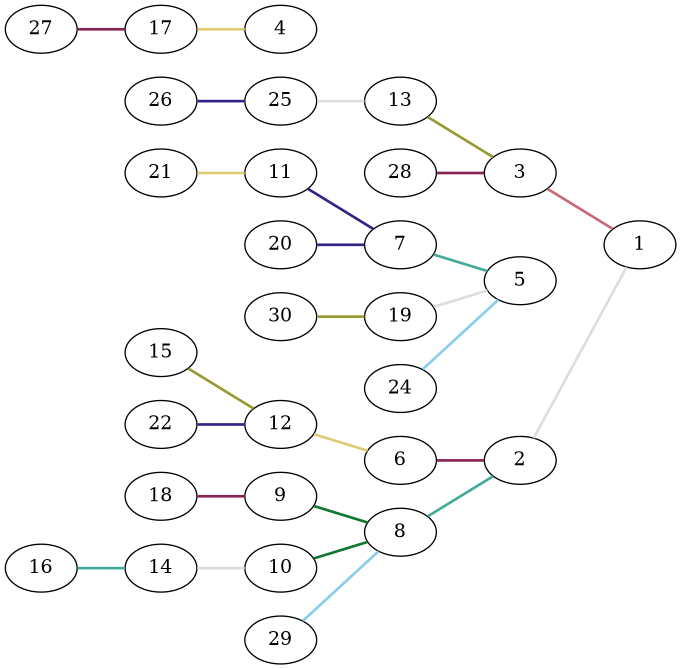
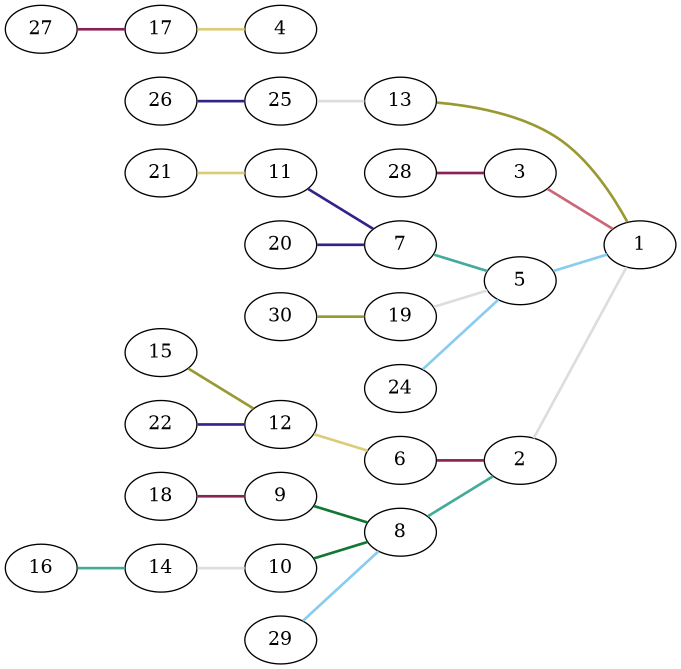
edge "13" -- "3": now "13" -- "1"
edge "1" -- "5": added
